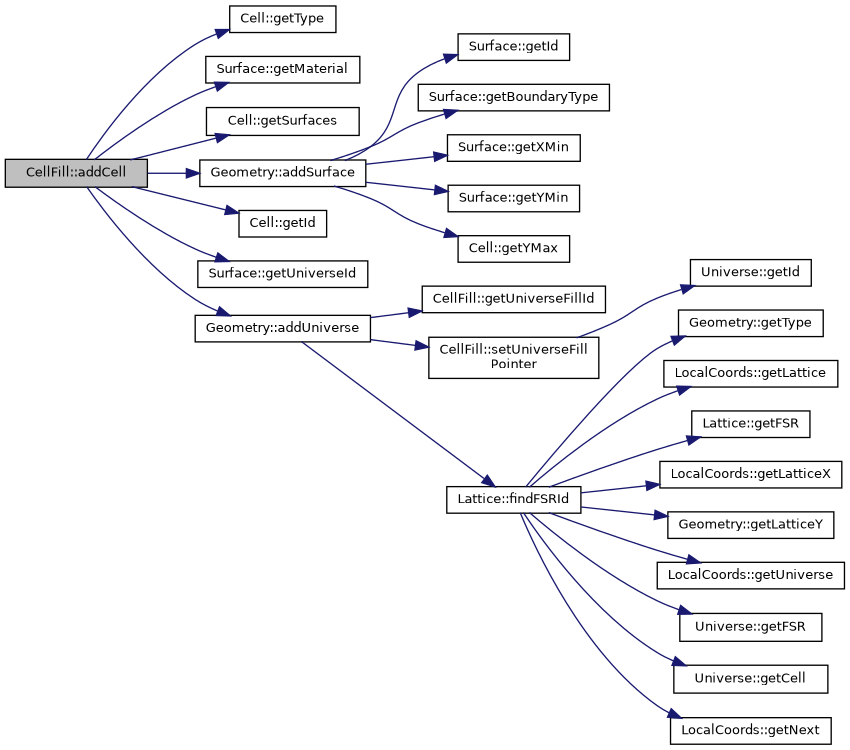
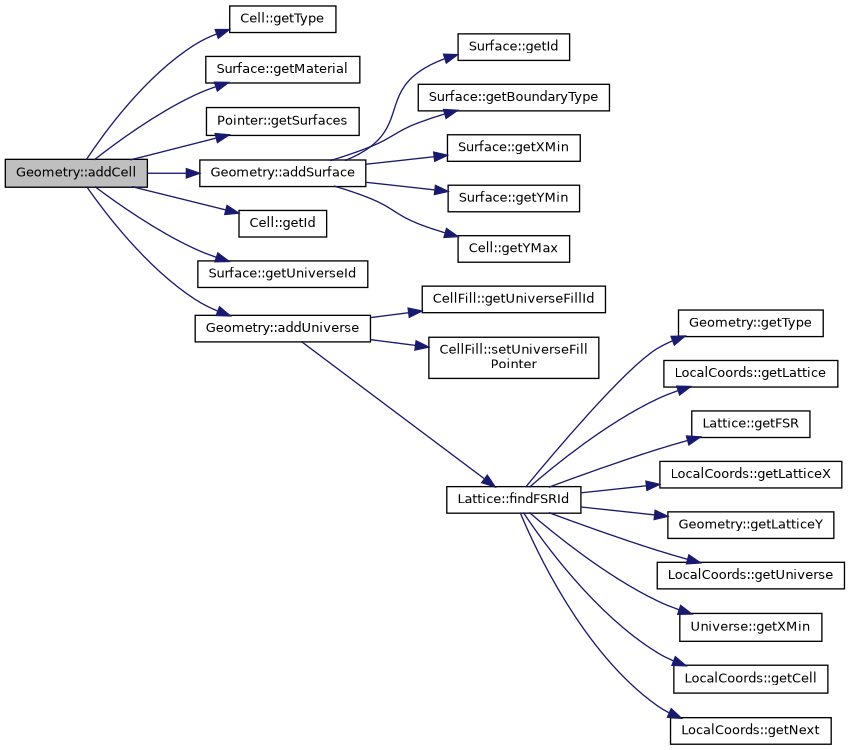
node "Cell::getSurfaces": label "Cell::getSurfaces" -> "Pointer::getSurfaces"
node "CellFill::addCell": label "CellFill::addCell" -> "Geometry::addCell"
node "Universe::getId": removed
node "Universe::getFSR": label "Universe::getFSR" -> "Universe::getXMin"
node "Universe::getCell": label "Universe::getCell" -> "LocalCoords::getCell"
